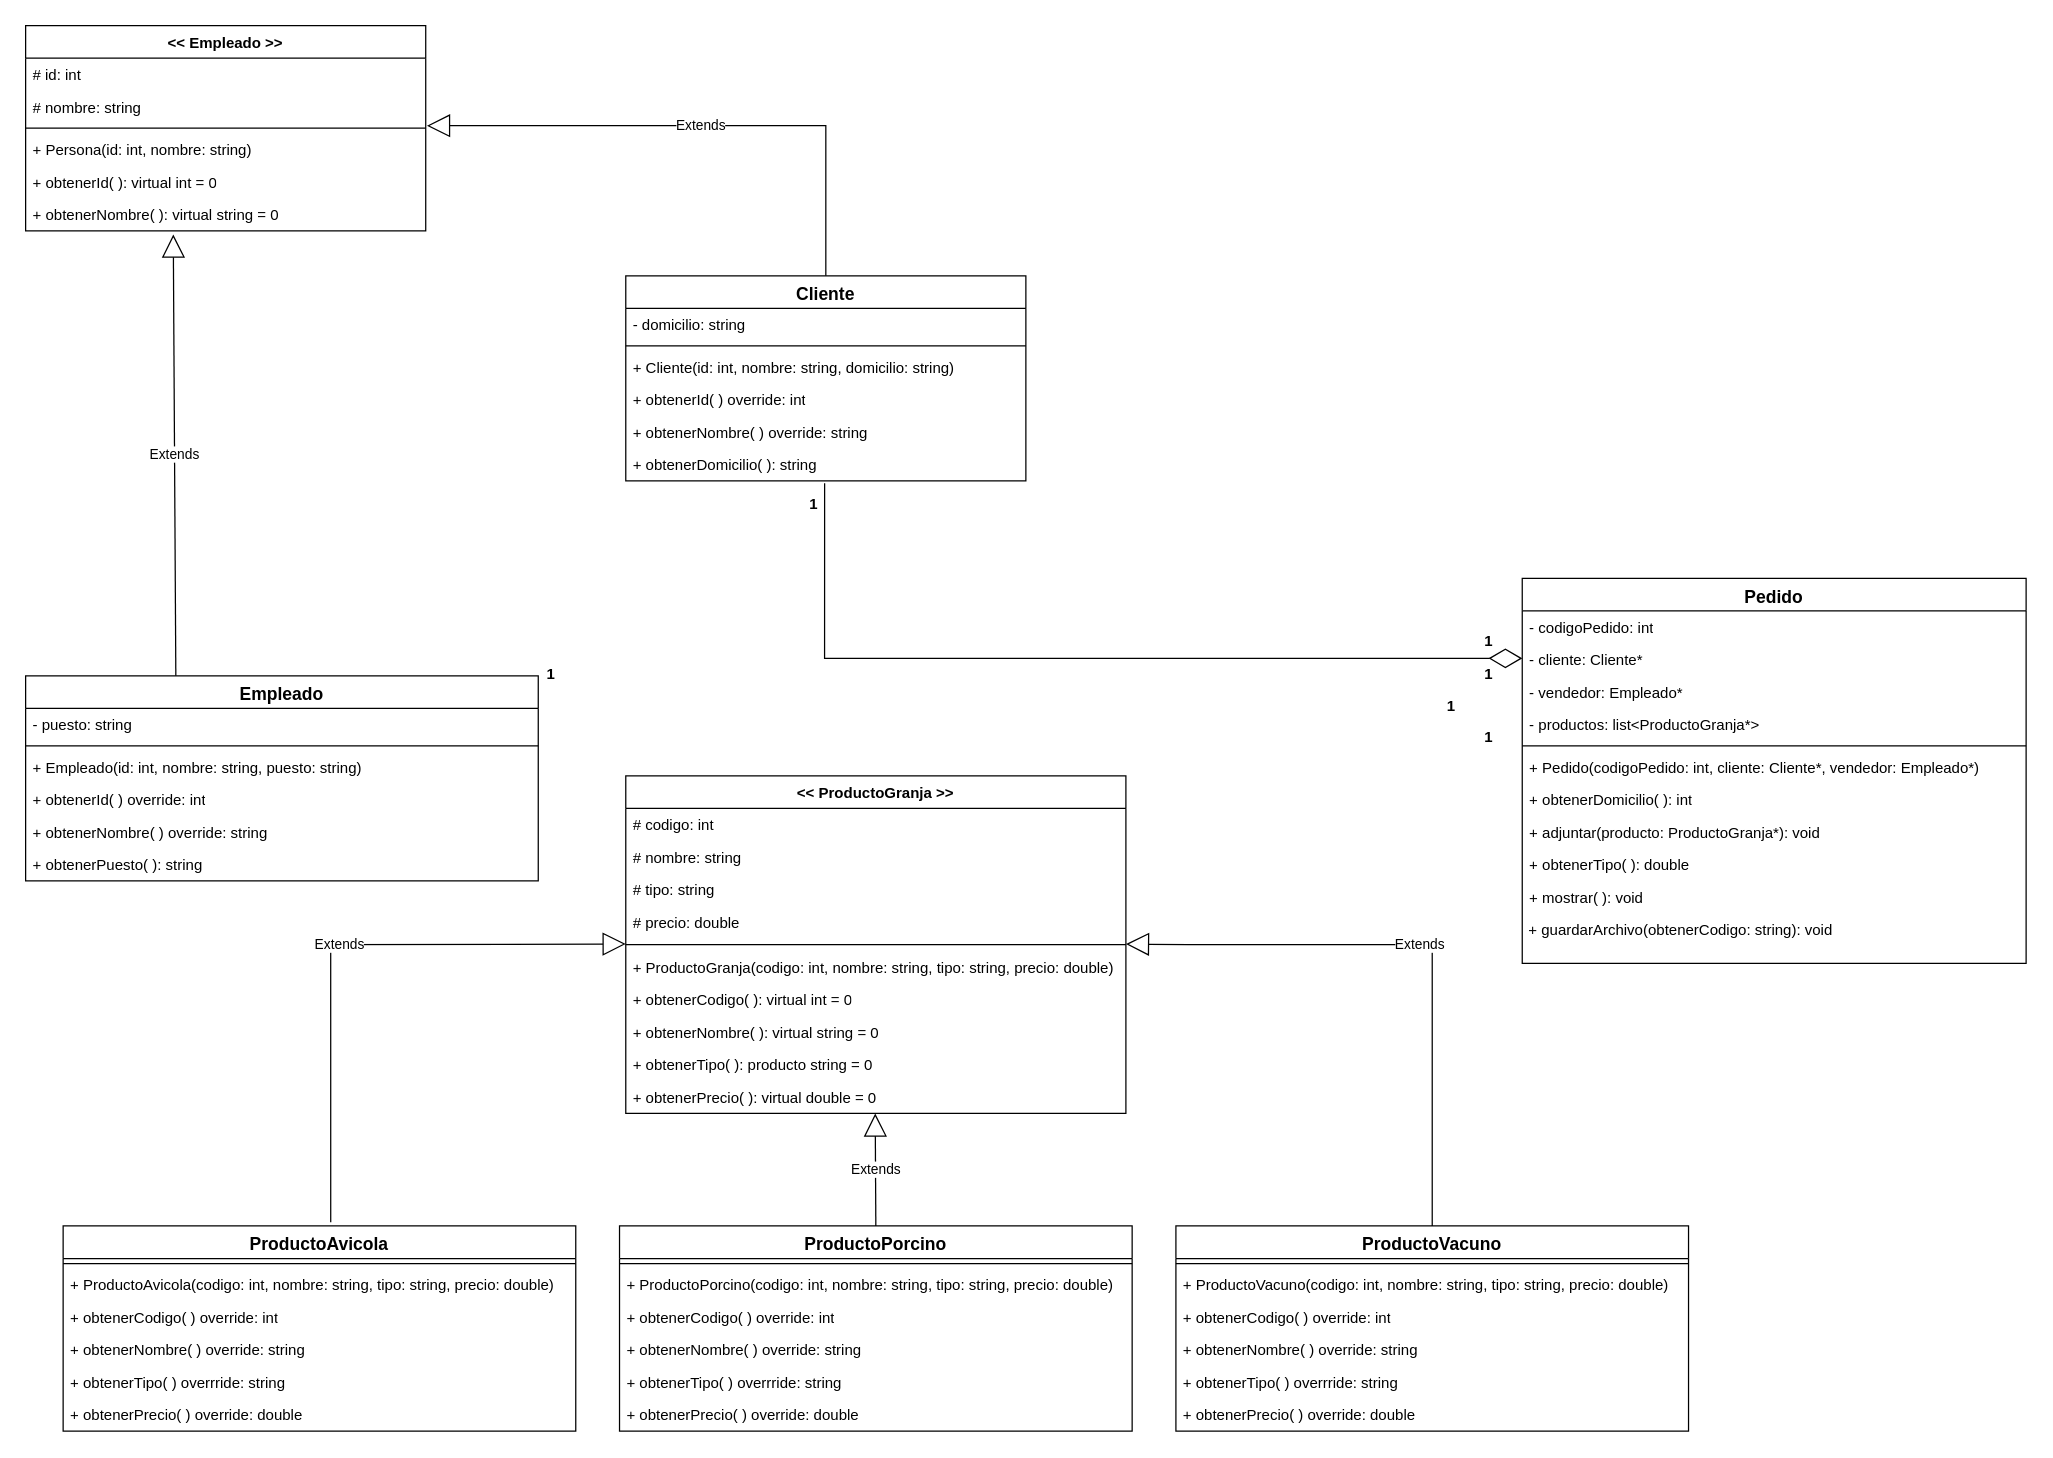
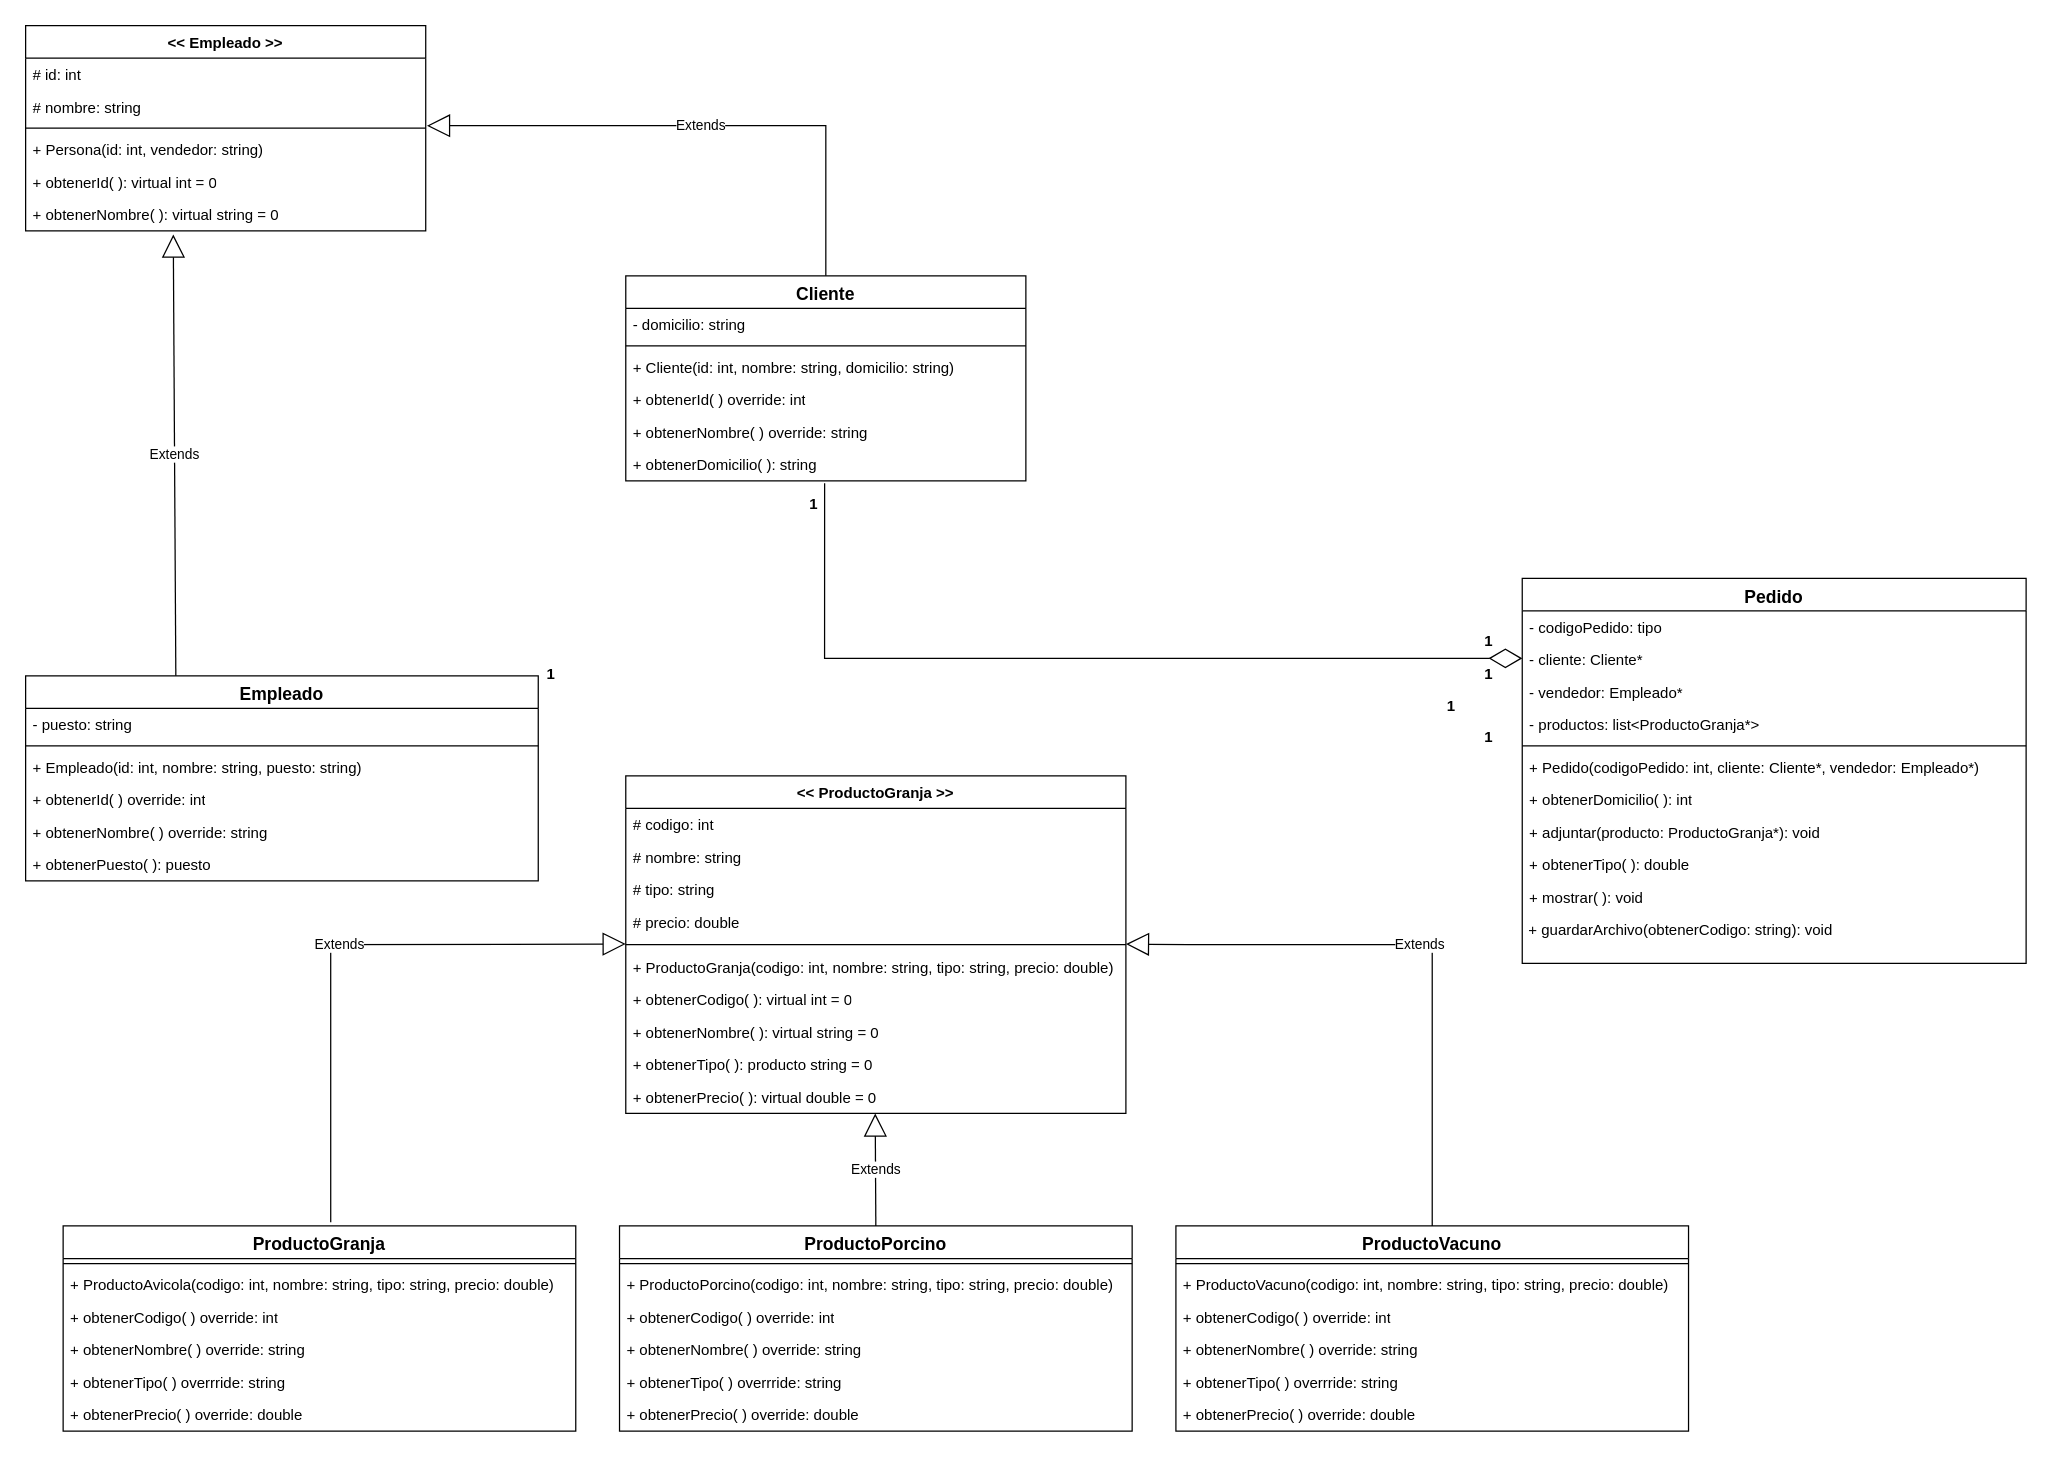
node "+ Persona(id: int, nombre: string)": label "+ Persona(id: int, nombre: string)" -> "+ Persona(id: int, vendedor: string)"
node "- codigoPedido: int": label "- codigoPedido: int" -> "- codigoPedido: tipo"
node "+ obtenerPuesto( ): string": label "+ obtenerPuesto( ): string" -> "+ obtenerPuesto( ): puesto"
node "ProductoAvicola": label "ProductoAvicola" -> "ProductoGranja"
